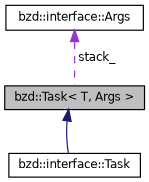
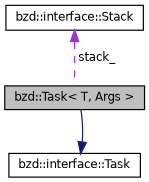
node "bzd::interface::Args": label "bzd::interface::Args" -> "bzd::interface::Stack"
edge "bzd::interface::Task" -> "bzd::Task< T, Args >": reversed
